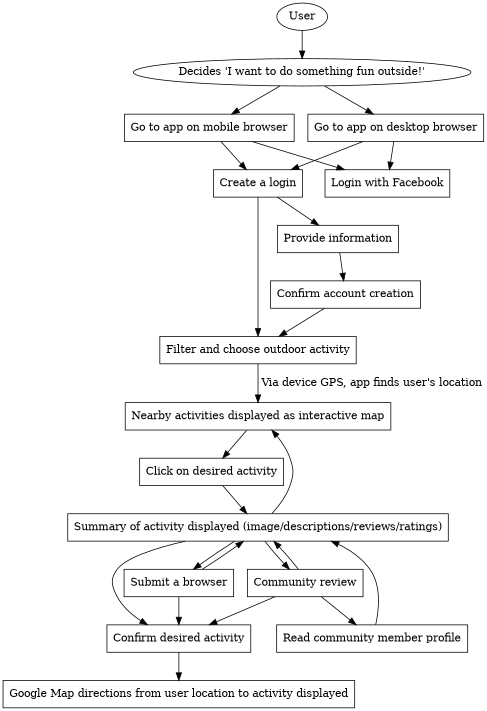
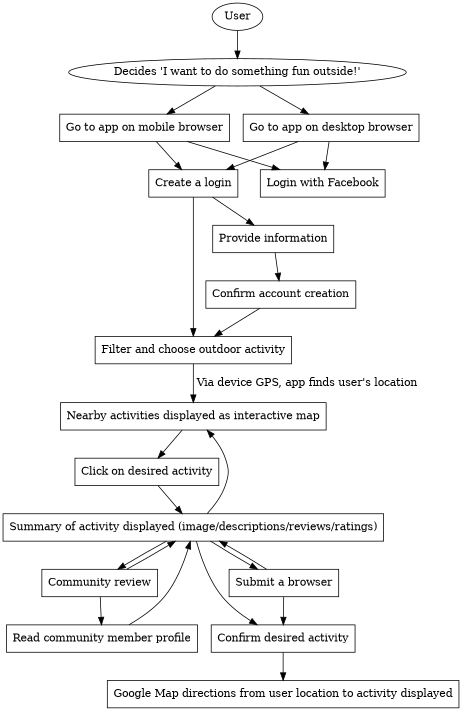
edge "Community review" -> "Confirm desired activity": removed
